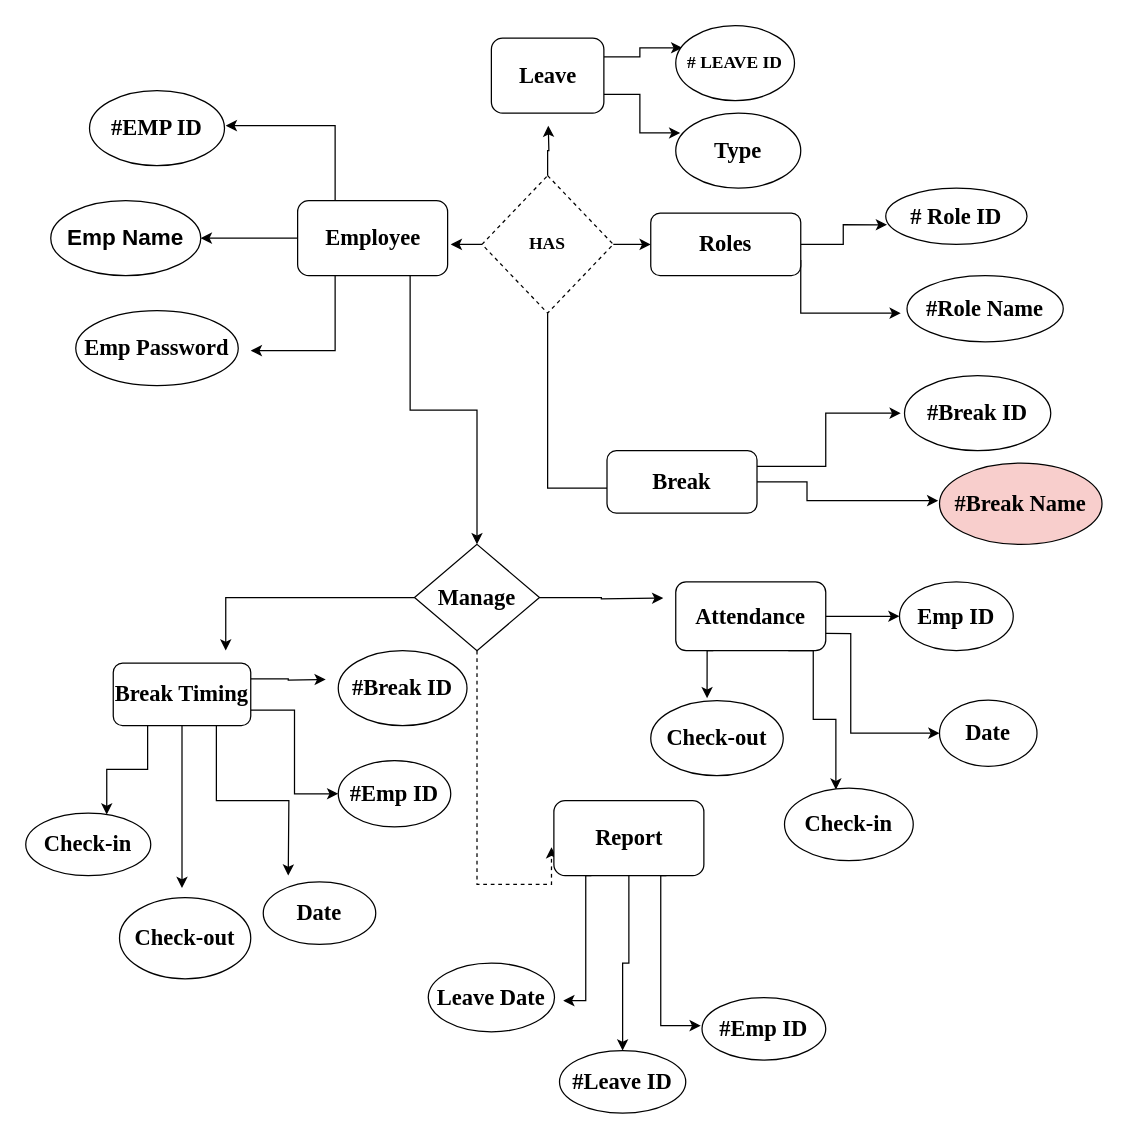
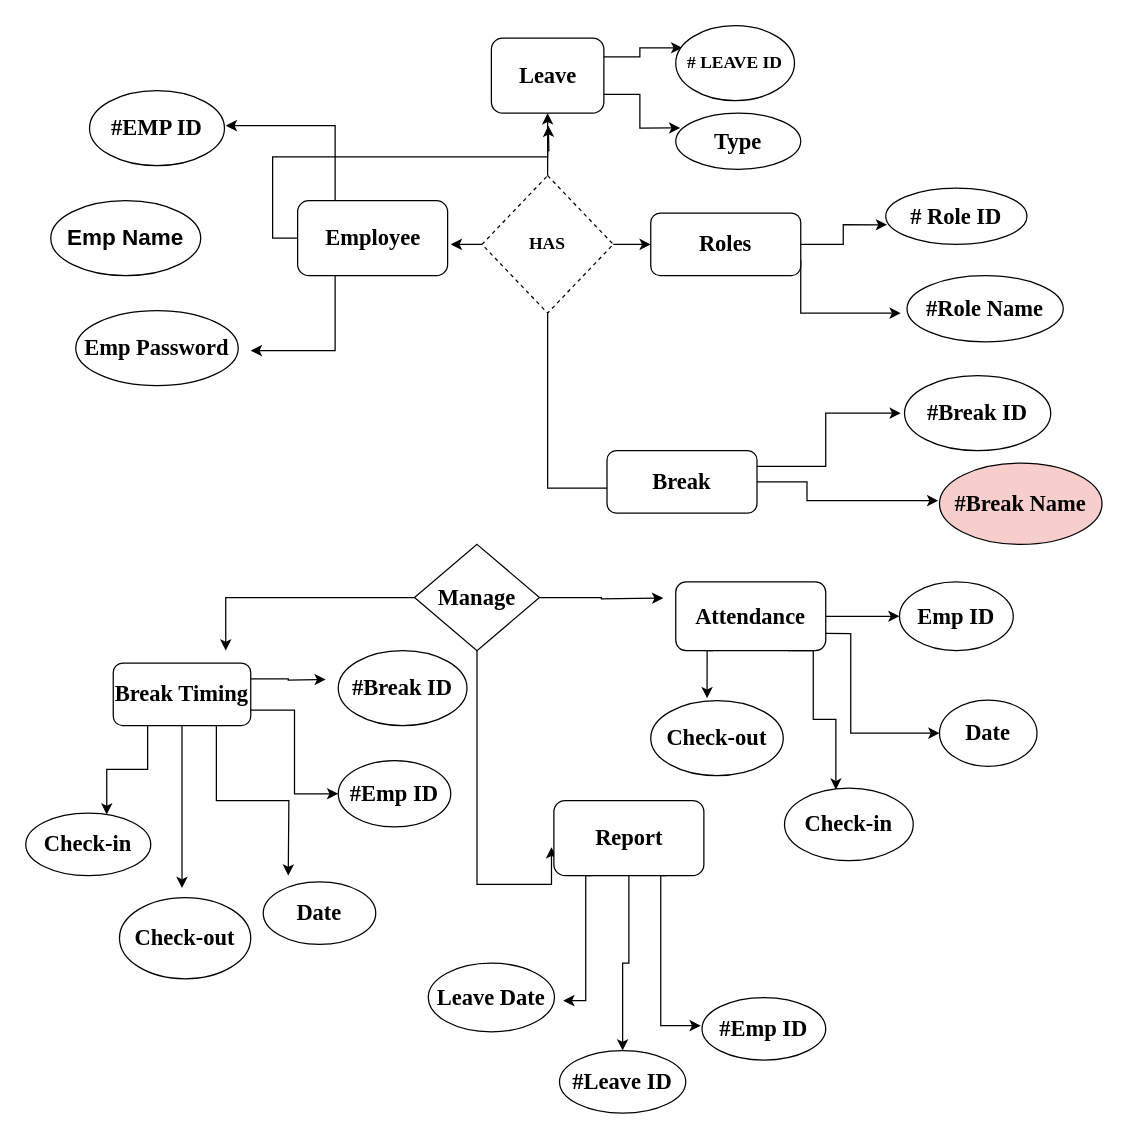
node "Type": size 125x75 -> 125x56
edge "Employee" -> "Emp Name": now "Employee" -> "Leave"
edge "Employee" -> "Manage": removed
edge "Manage" -> "Report": style dashed -> solid
